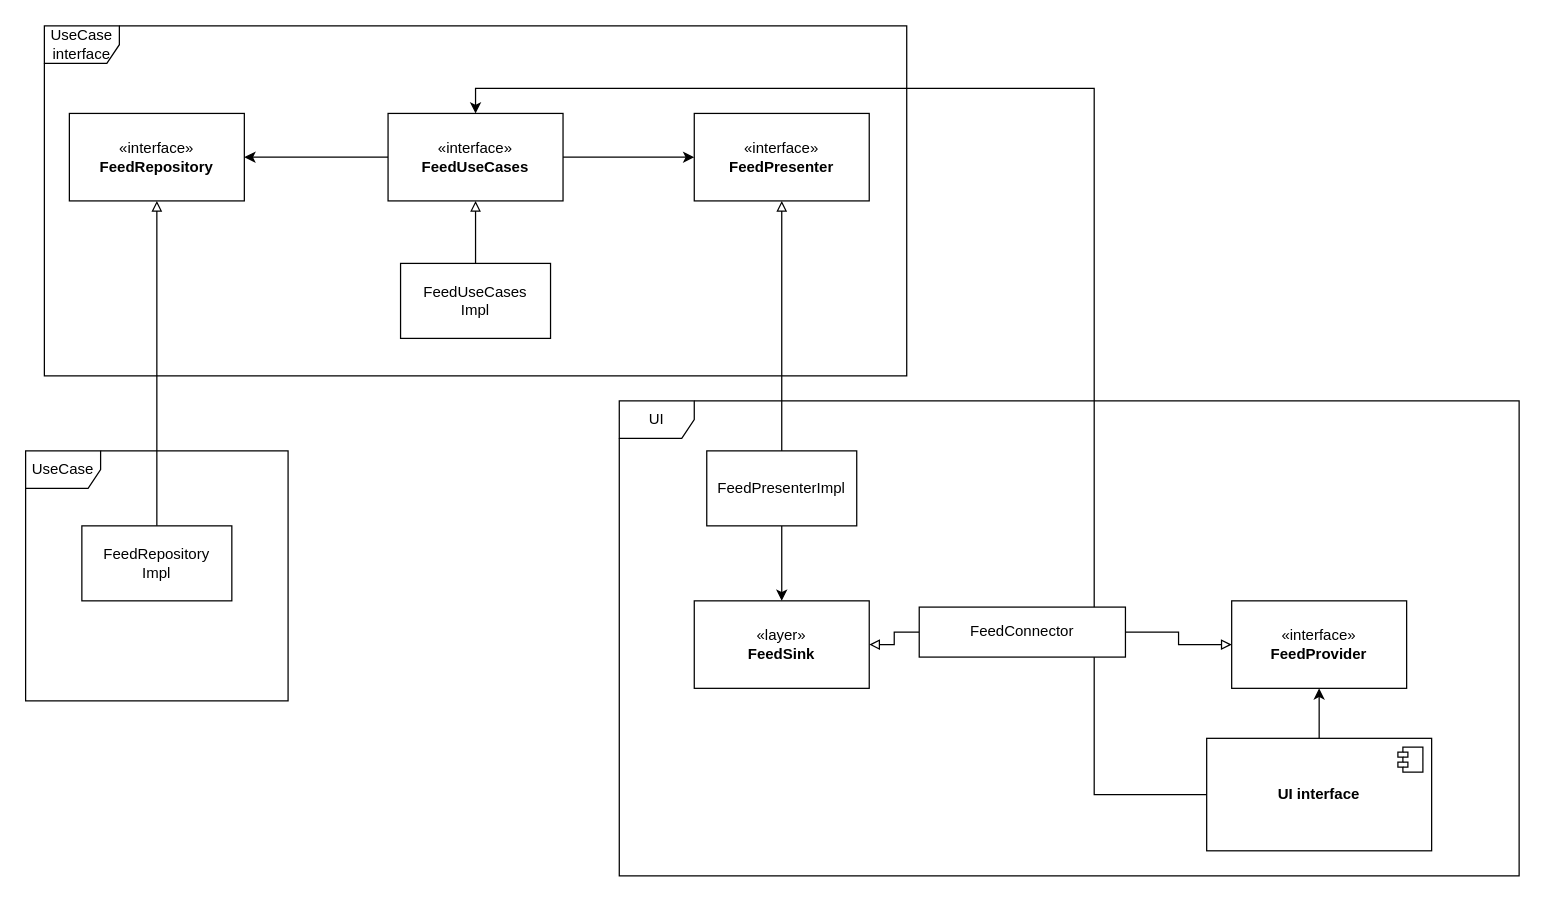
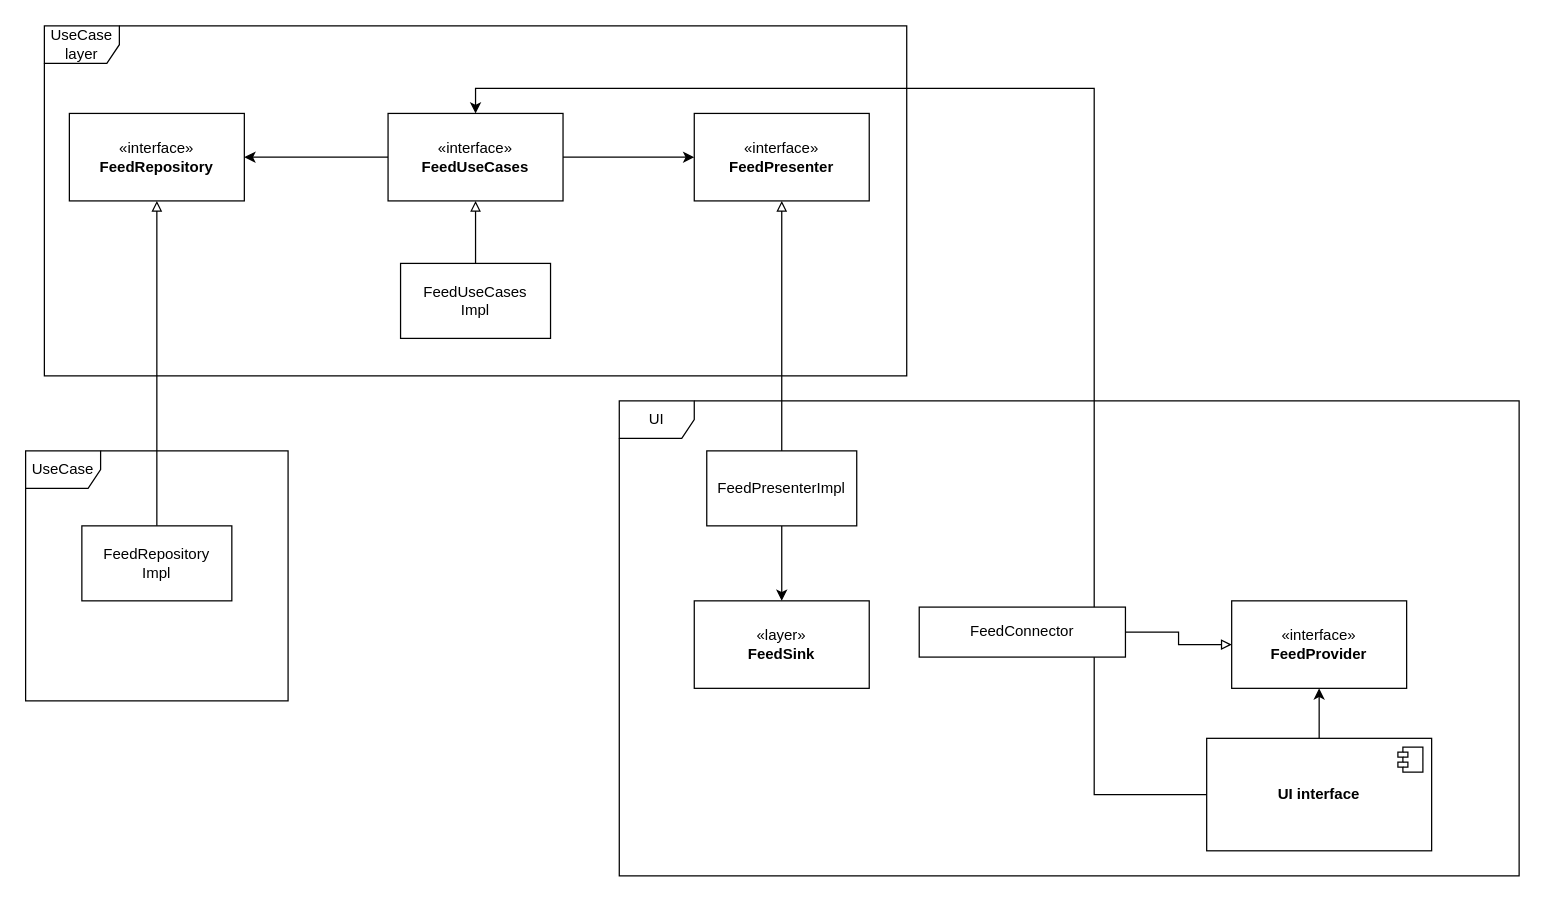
node "UseCase interface": label "UseCase interface" -> "UseCase layer"
edge "FeedConnector" -> "«layer» FeedSink": removed
